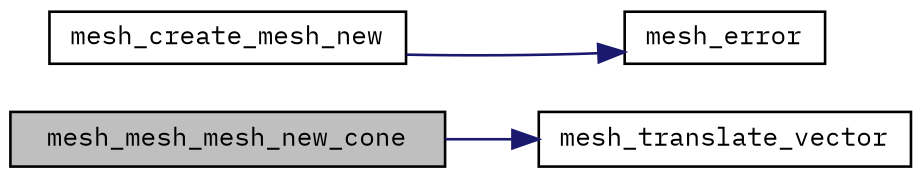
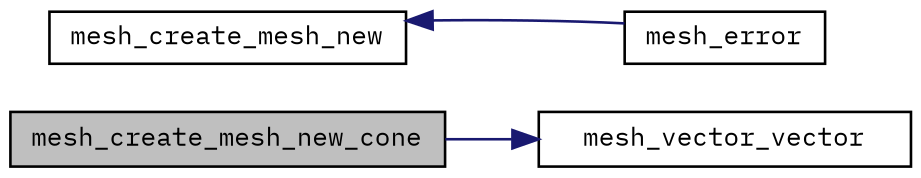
edge "mesh_create_mesh_new" -> "mesh_error": reversed
node "mesh_mesh_mesh_new_cone": label "mesh_mesh_mesh_new_cone" -> "mesh_create_mesh_new_cone"
node "mesh_translate_vector": label "mesh_translate_vector" -> "mesh_vector_vector"
